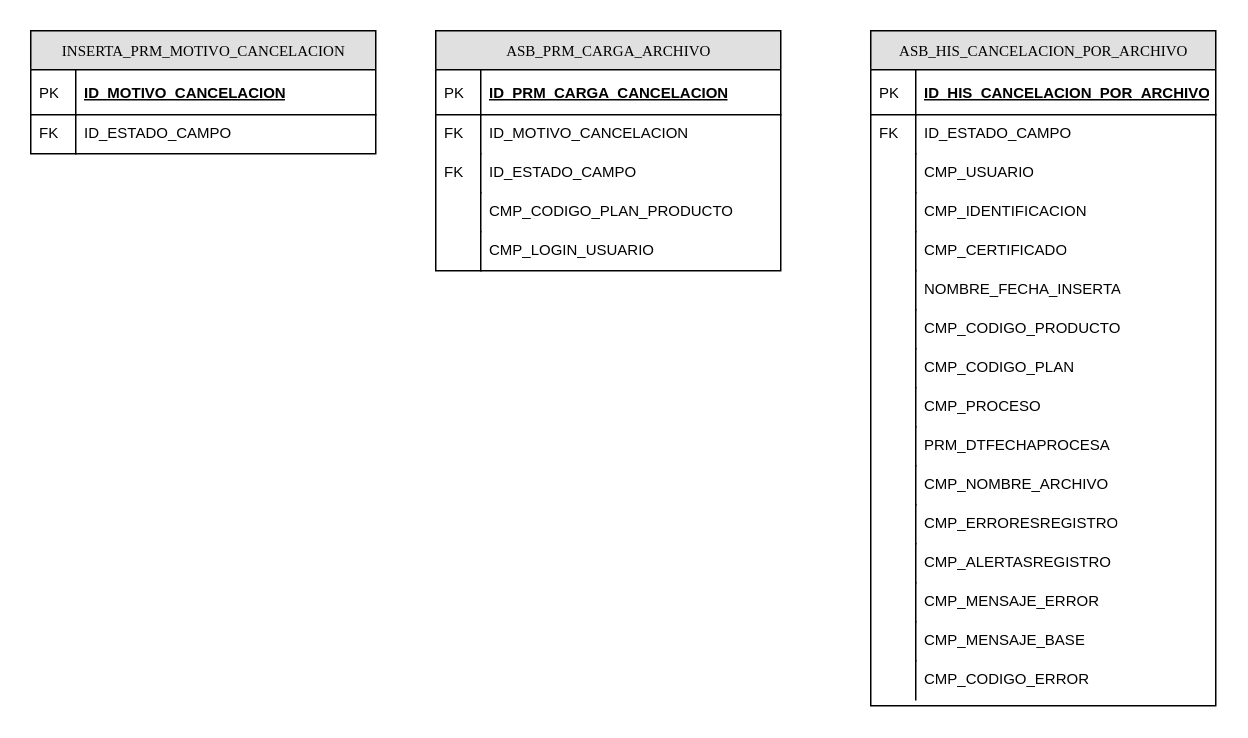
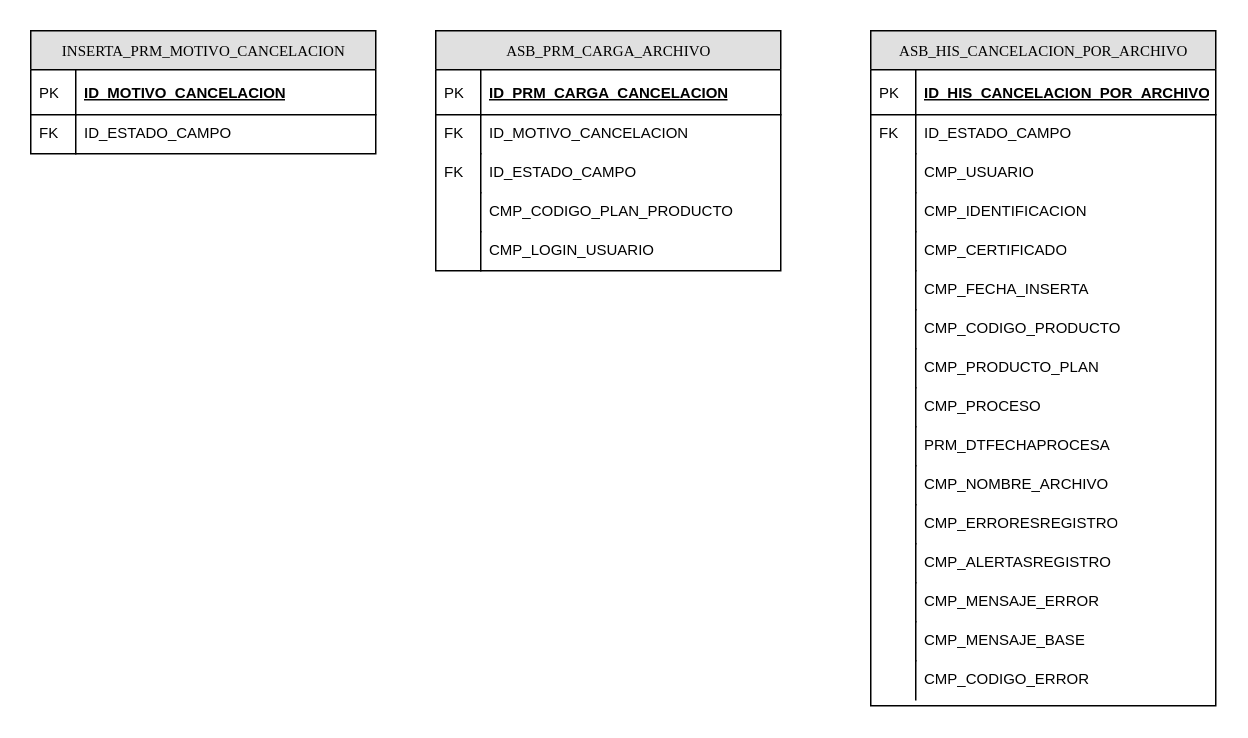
node "NOMBRE_FECHA_INSERTA": label "NOMBRE_FECHA_INSERTA" -> "CMP_FECHA_INSERTA"
node "CMP_CODIGO_PLAN": label "CMP_CODIGO_PLAN" -> "CMP_PRODUCTO_PLAN"
